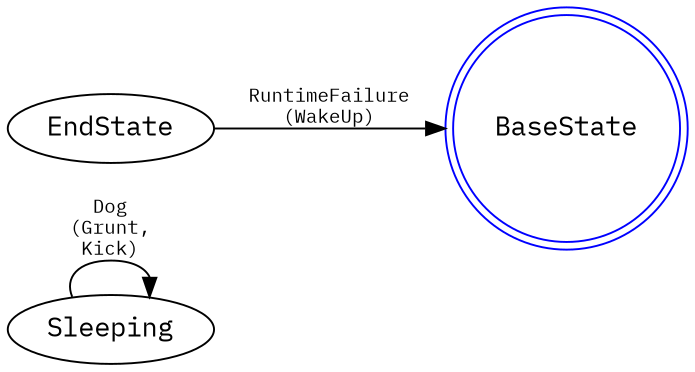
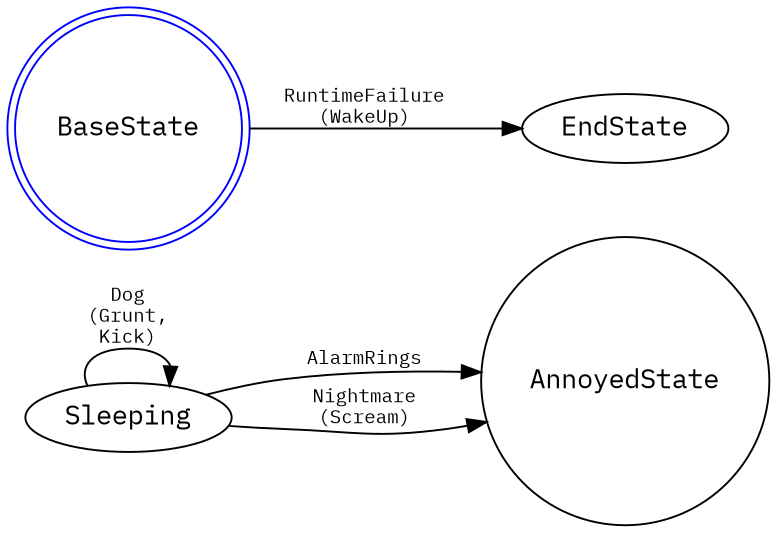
edge "EndState" -> "BaseState": reversed
node "AnnoyedState": added
